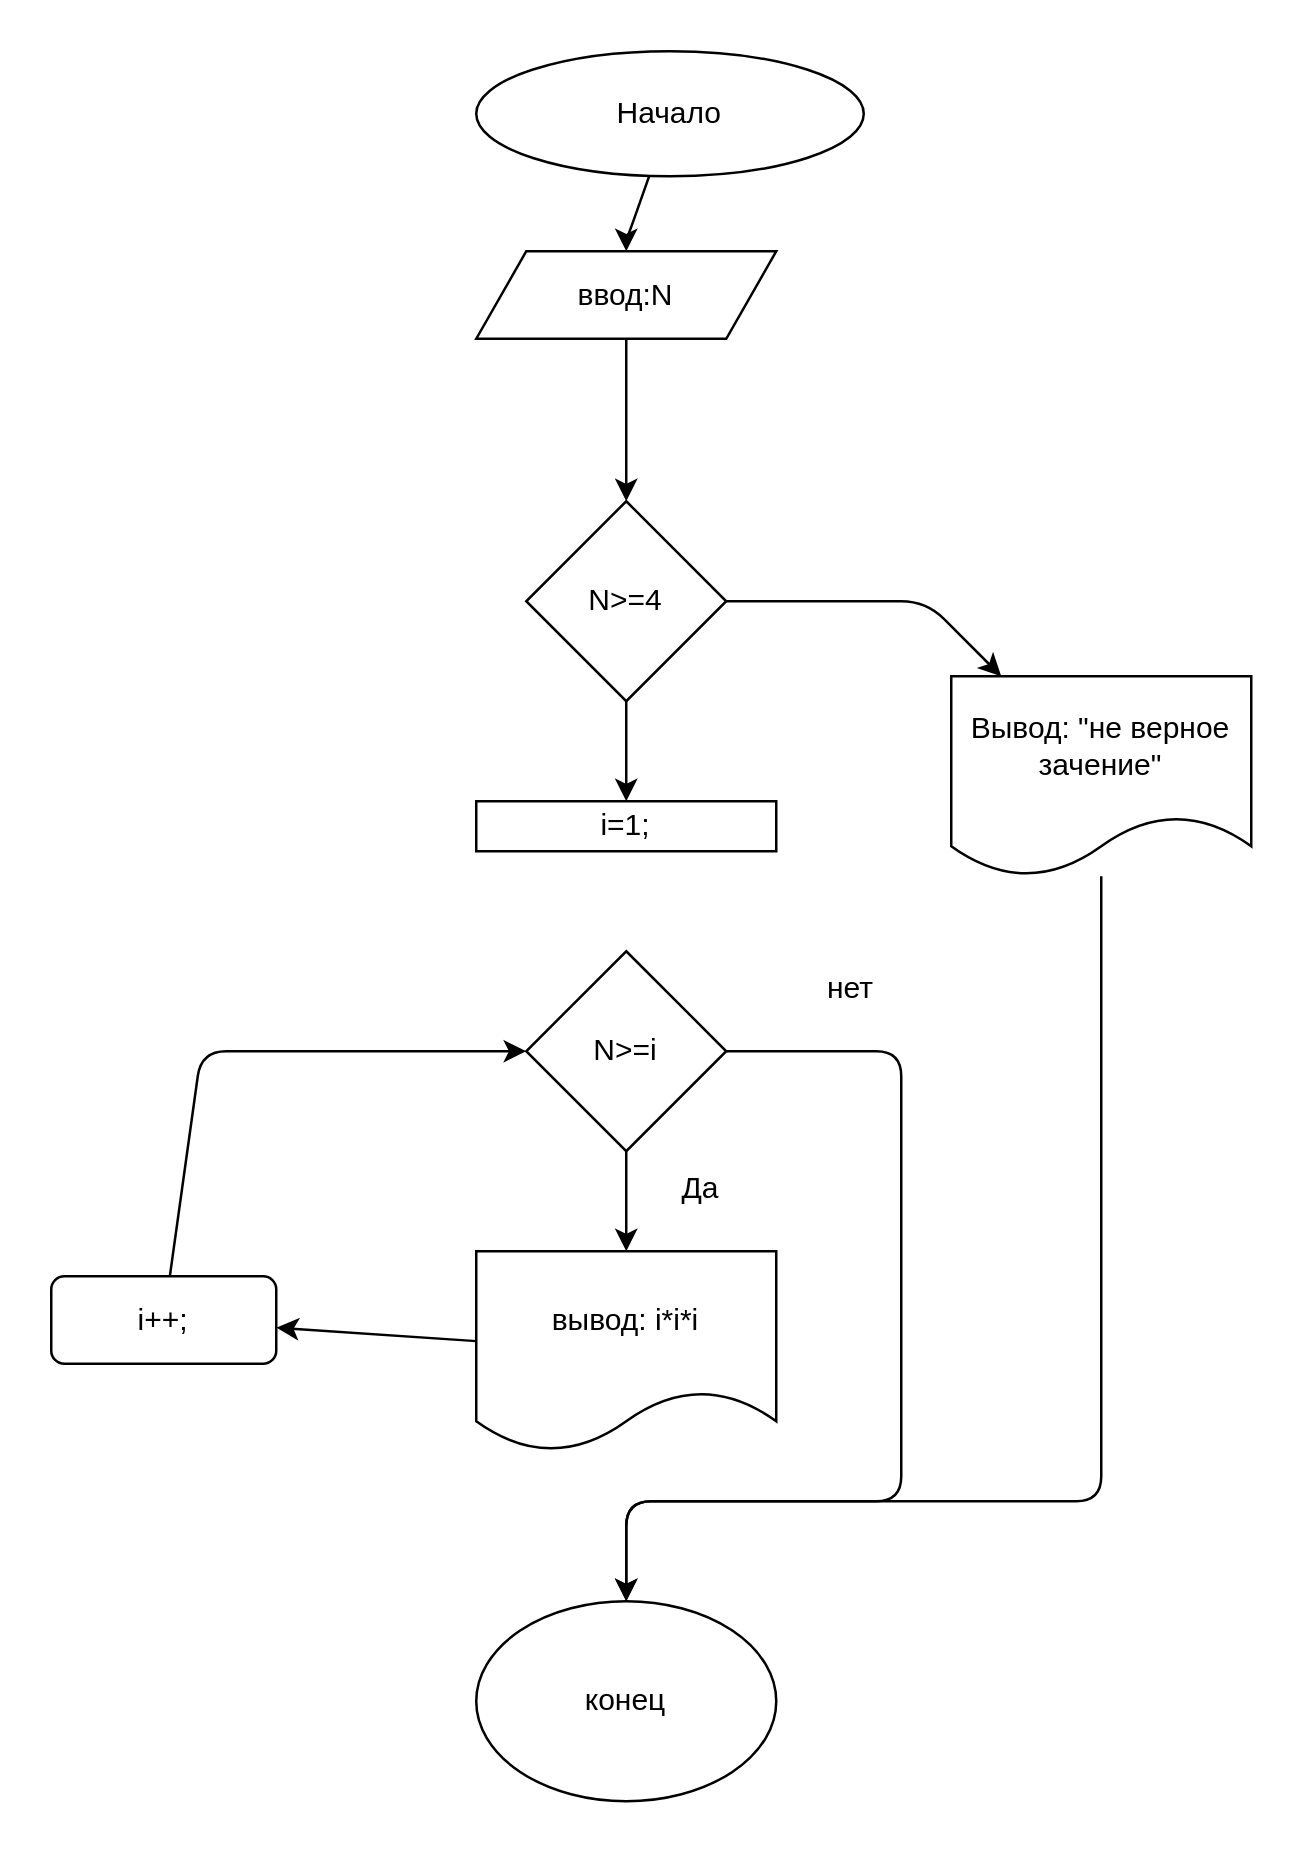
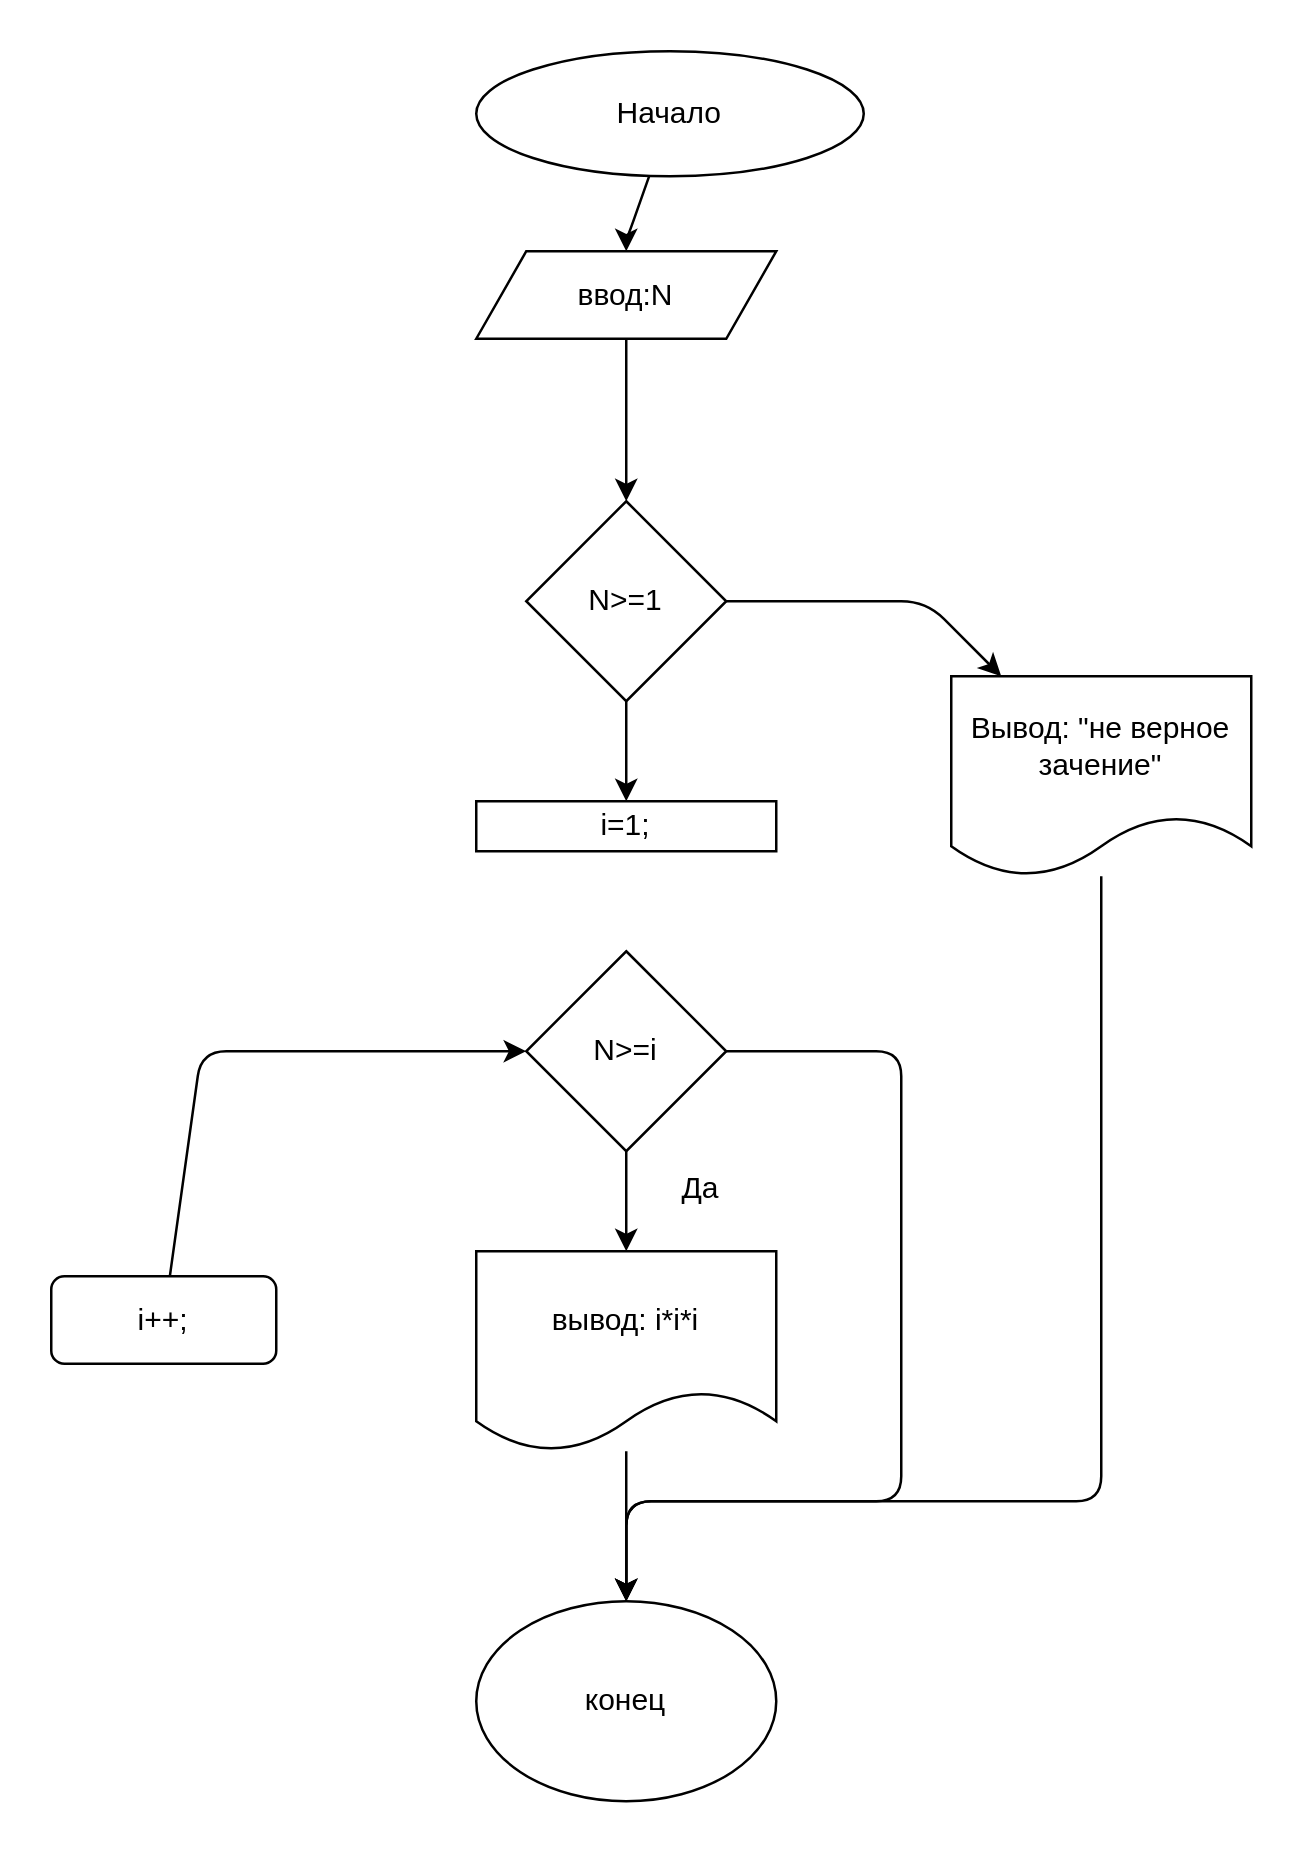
node "N>=4": label "N>=4" -> "N>=1"
node "нет": removed
edge "вывод: i*i*i" -> "i++;": now "вывод: i*i*i" -> "конец"
